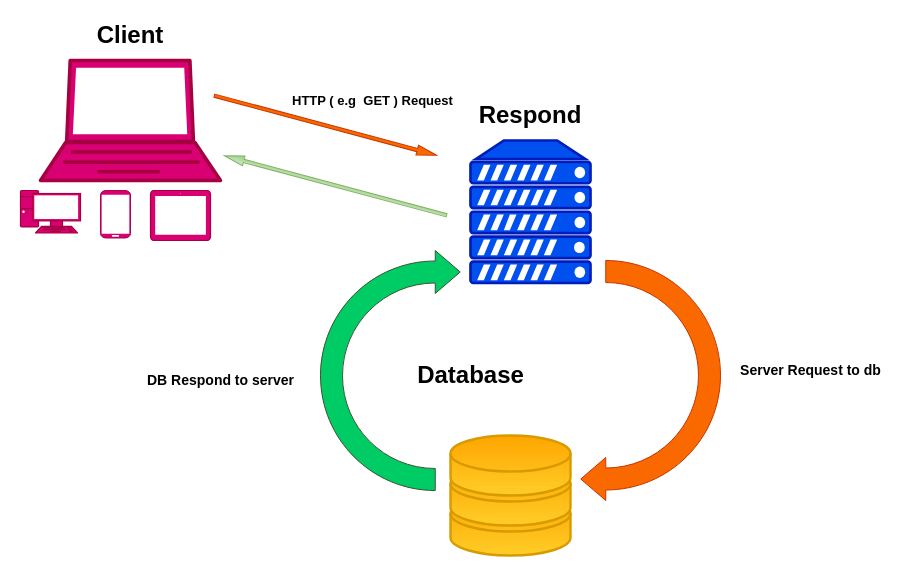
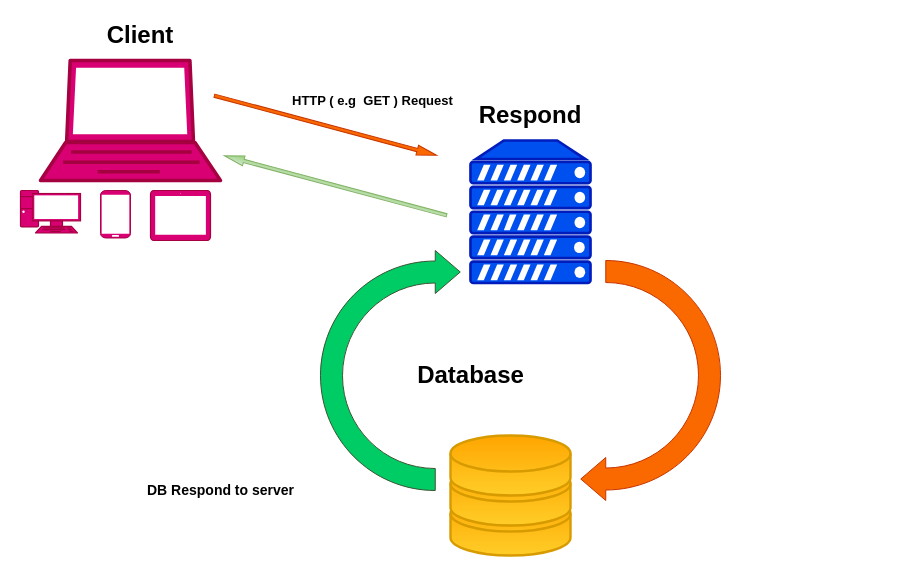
node "Client": moved (131, 36) -> (141, 36)
node "Server Request to db": removed
node "DB Respond to server": moved (221, 381) -> (221, 491)
